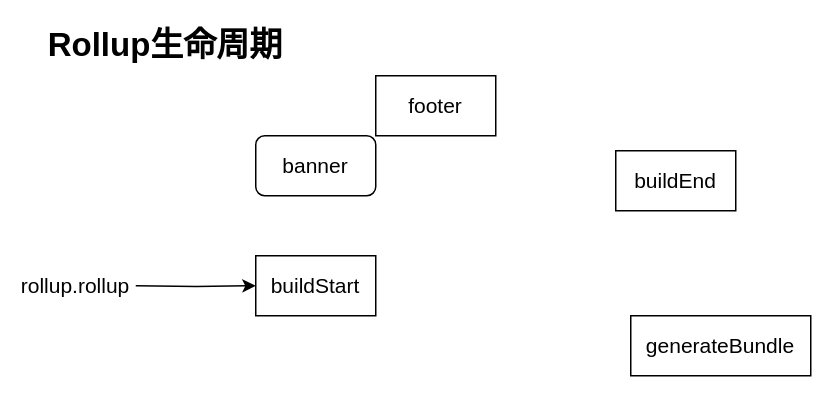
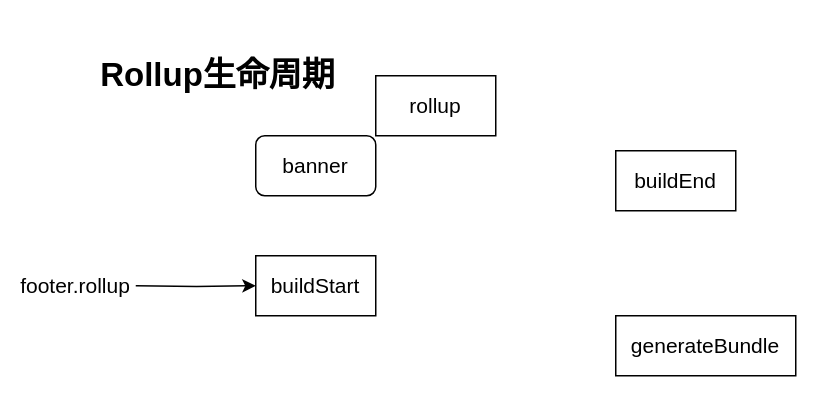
node "Rollup生命周期": moved (166, 46) -> (218, 76)
node "footer": label "footer" -> "rollup"
node "rollup.rollup": label "rollup.rollup" -> "footer.rollup"
node "generateBundle": moved (721, 346) -> (706, 346)
